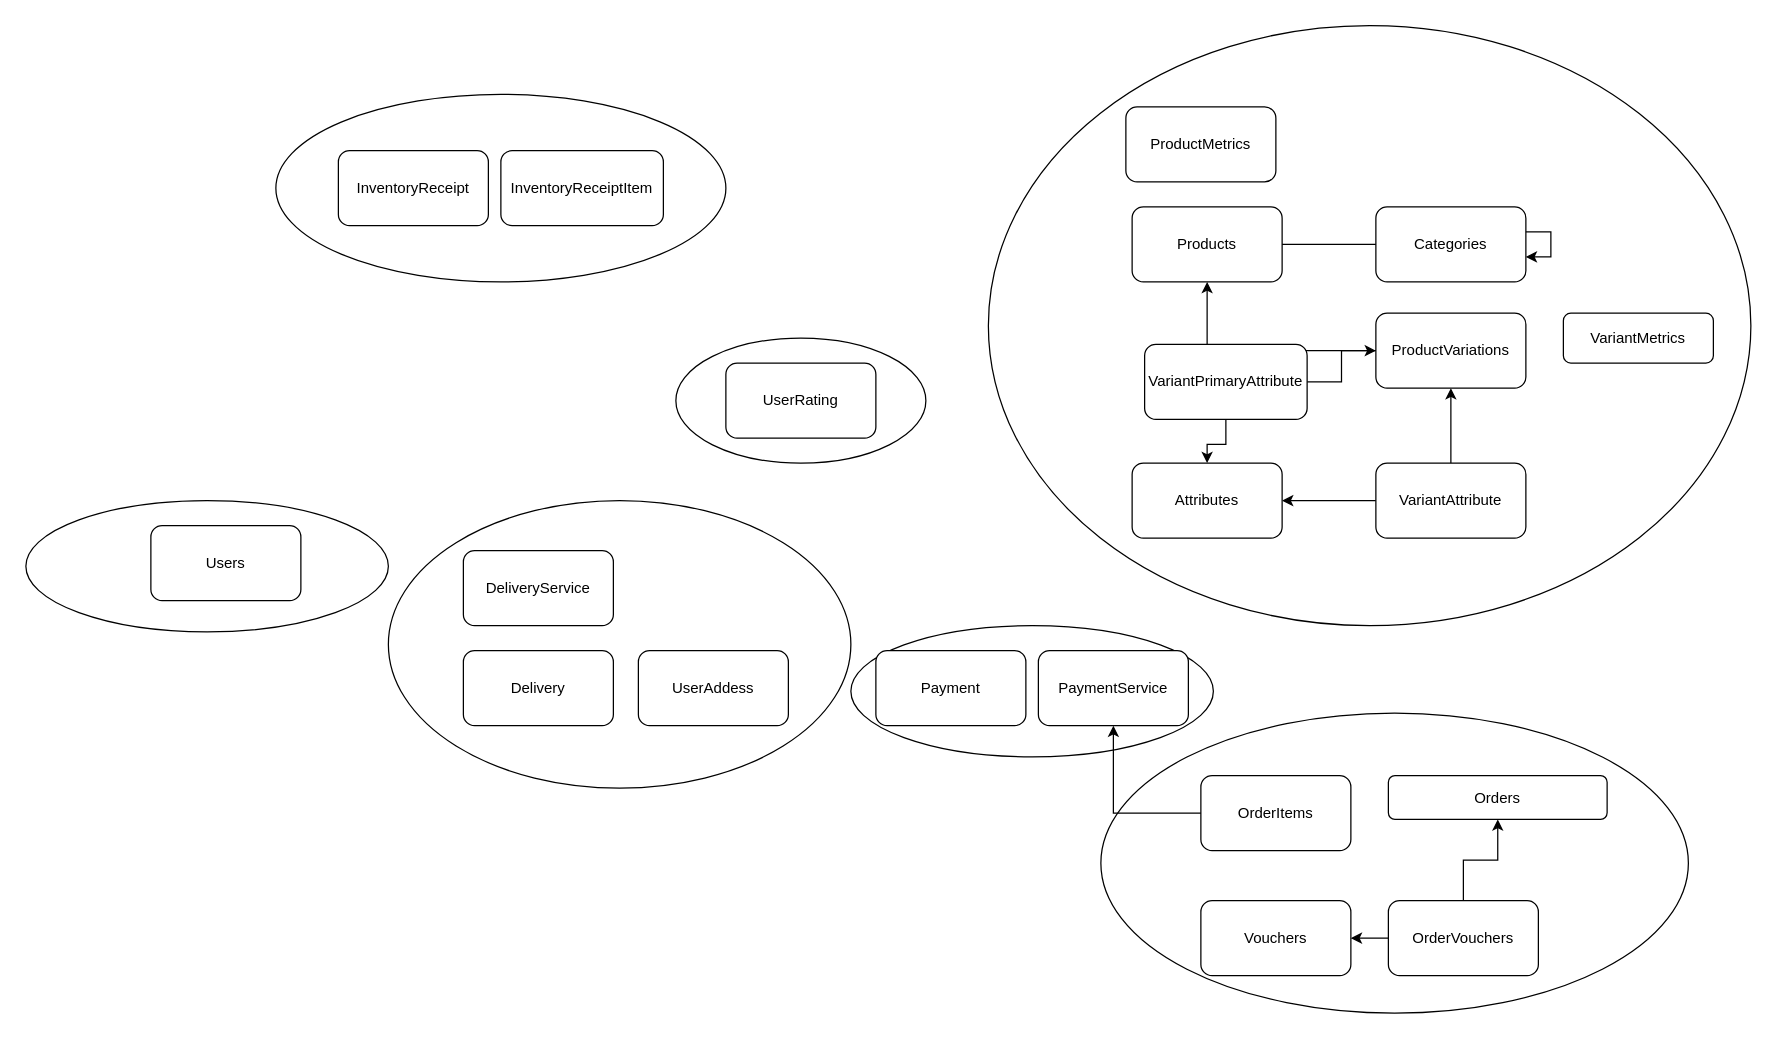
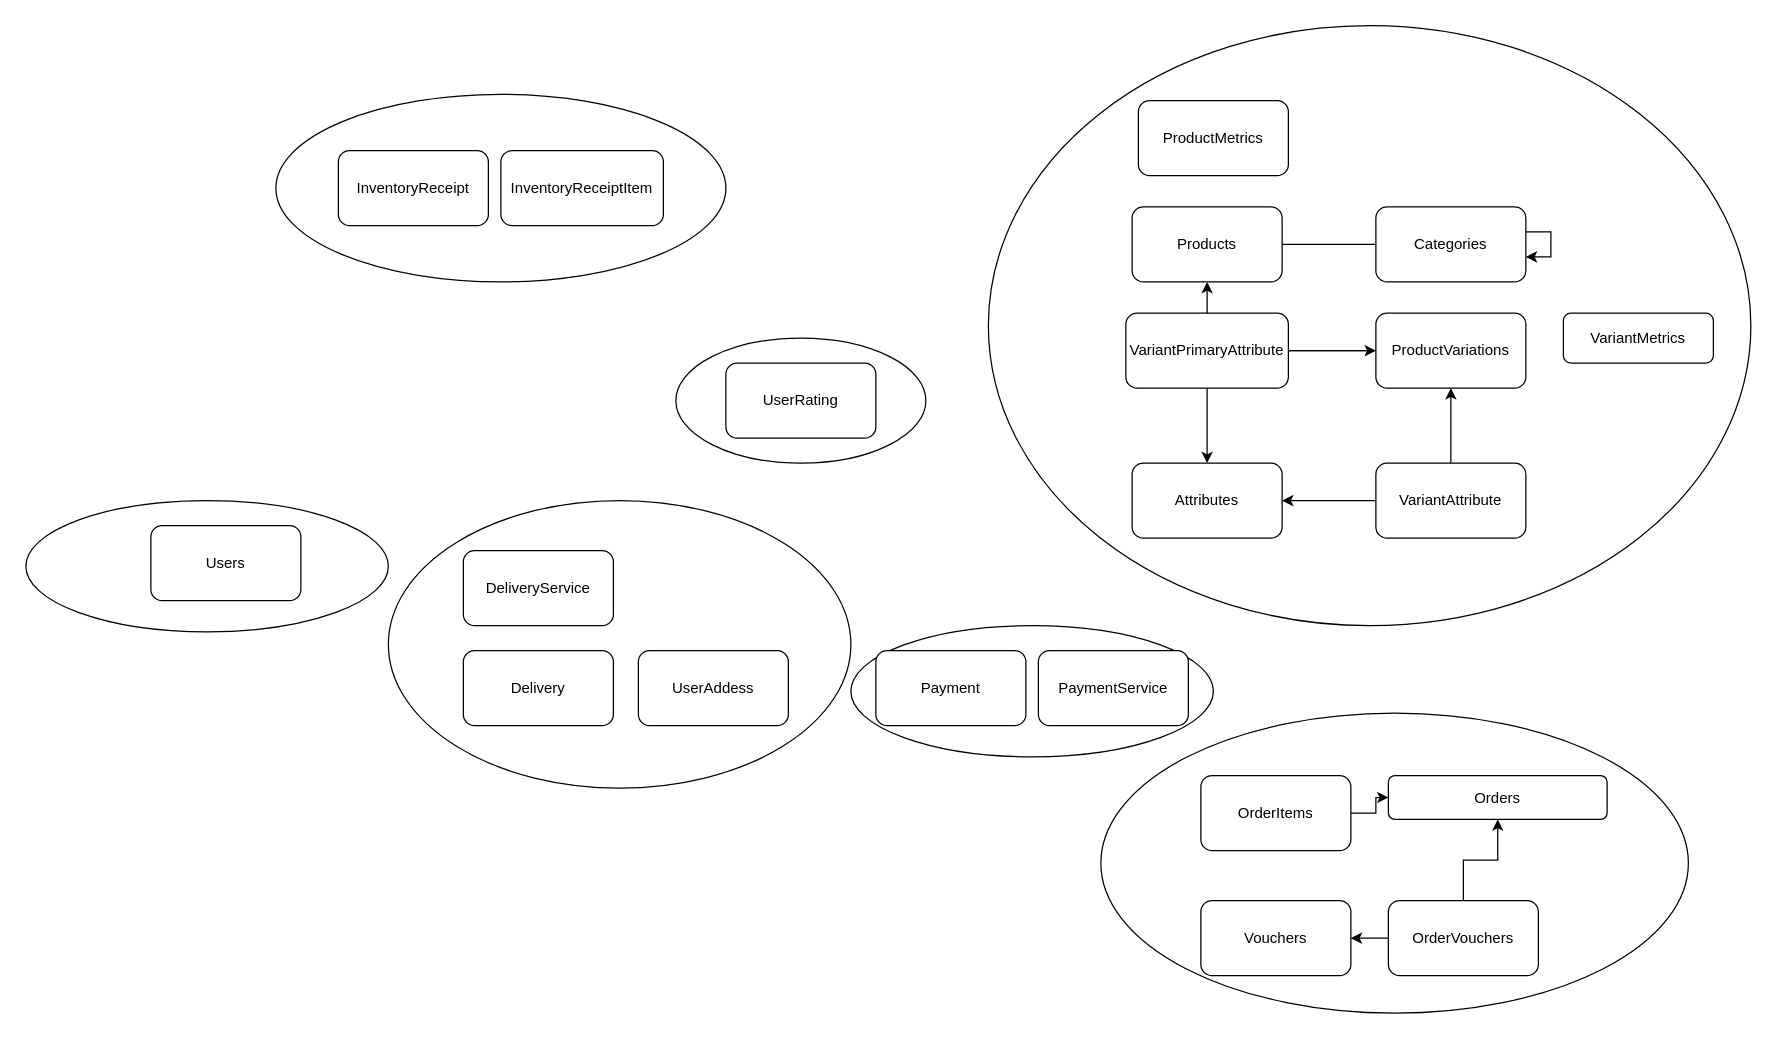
node "ProductMetrics": moved (1201, 144) -> (1213, 138)
node "VariantPrimaryAttribute": moved (1226, 382) -> (1207, 351)
edge "OrderItems" -> "PaymentService": now "OrderItems" -> "Orders"
